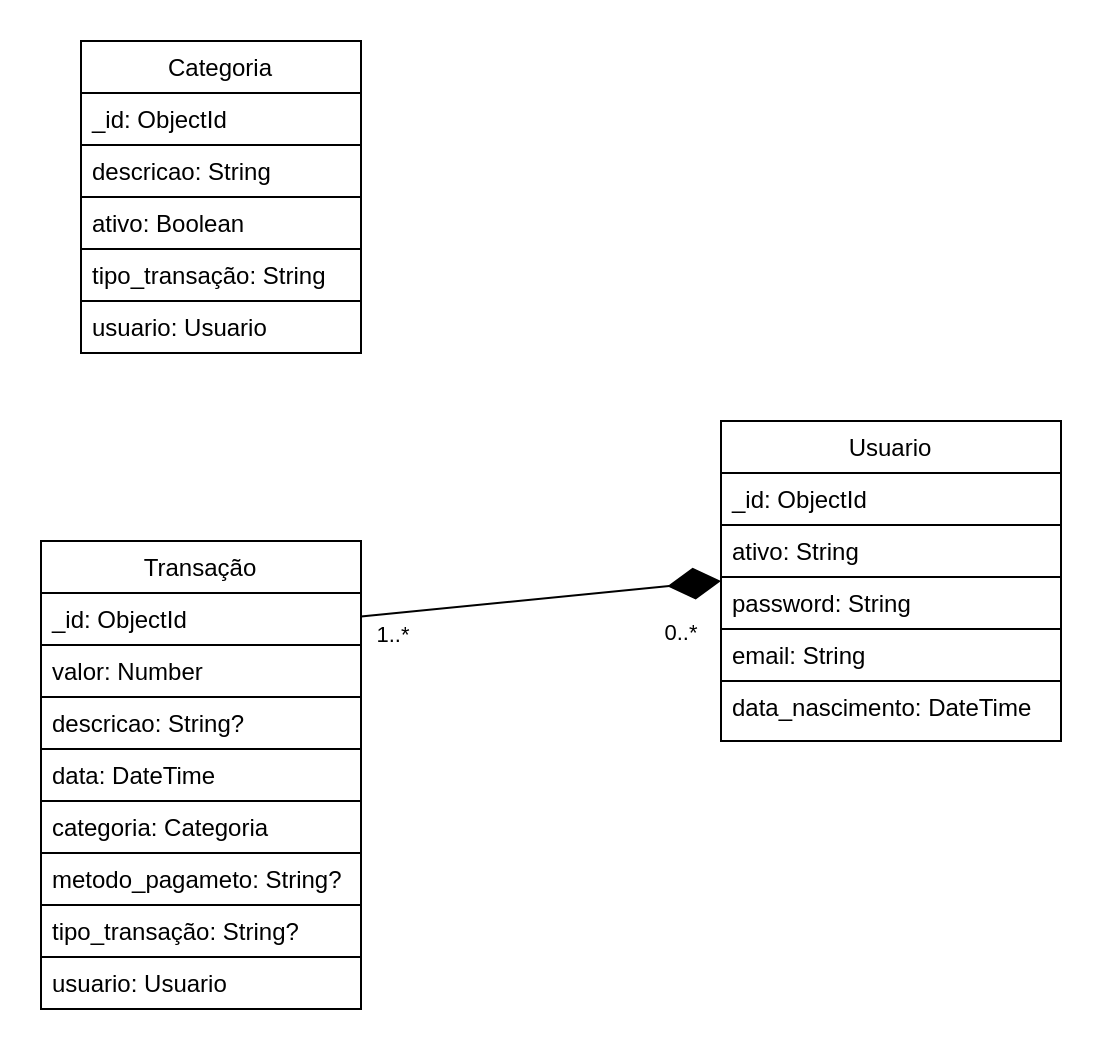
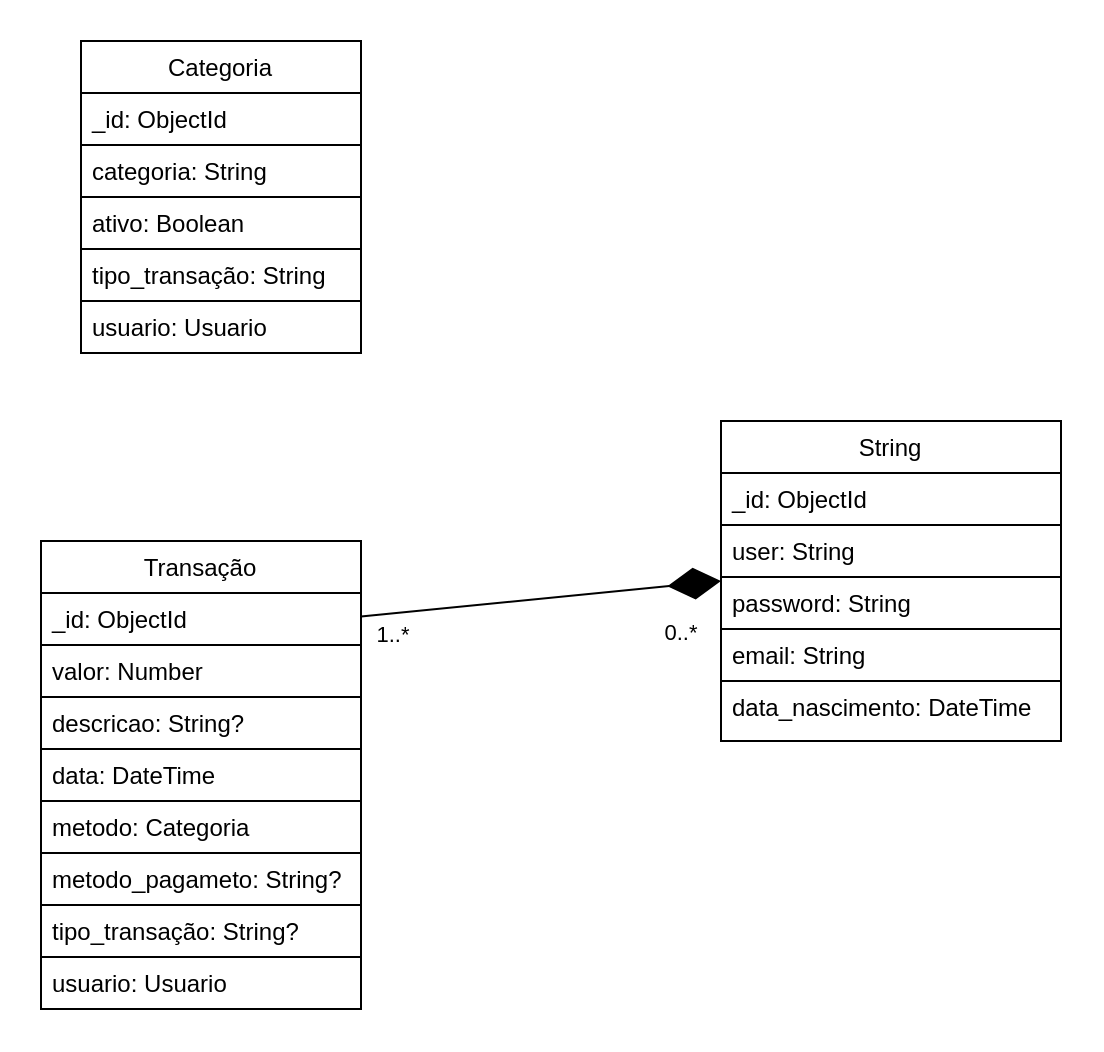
node "descricao: String": label "descricao: String" -> "categoria: String"
node "Usuario": label "Usuario" -> "String"
node "ativo: String": label "ativo: String" -> "user: String"
node "categoria: Categoria": label "categoria: Categoria" -> "metodo: Categoria"
